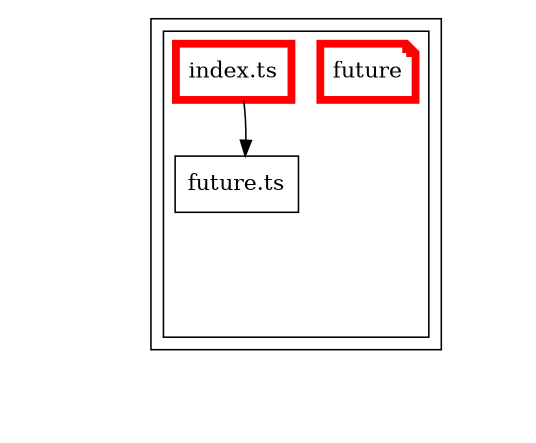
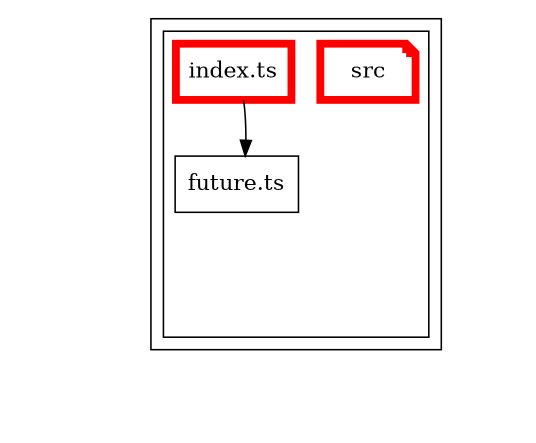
node "future": label "future" -> "src"
